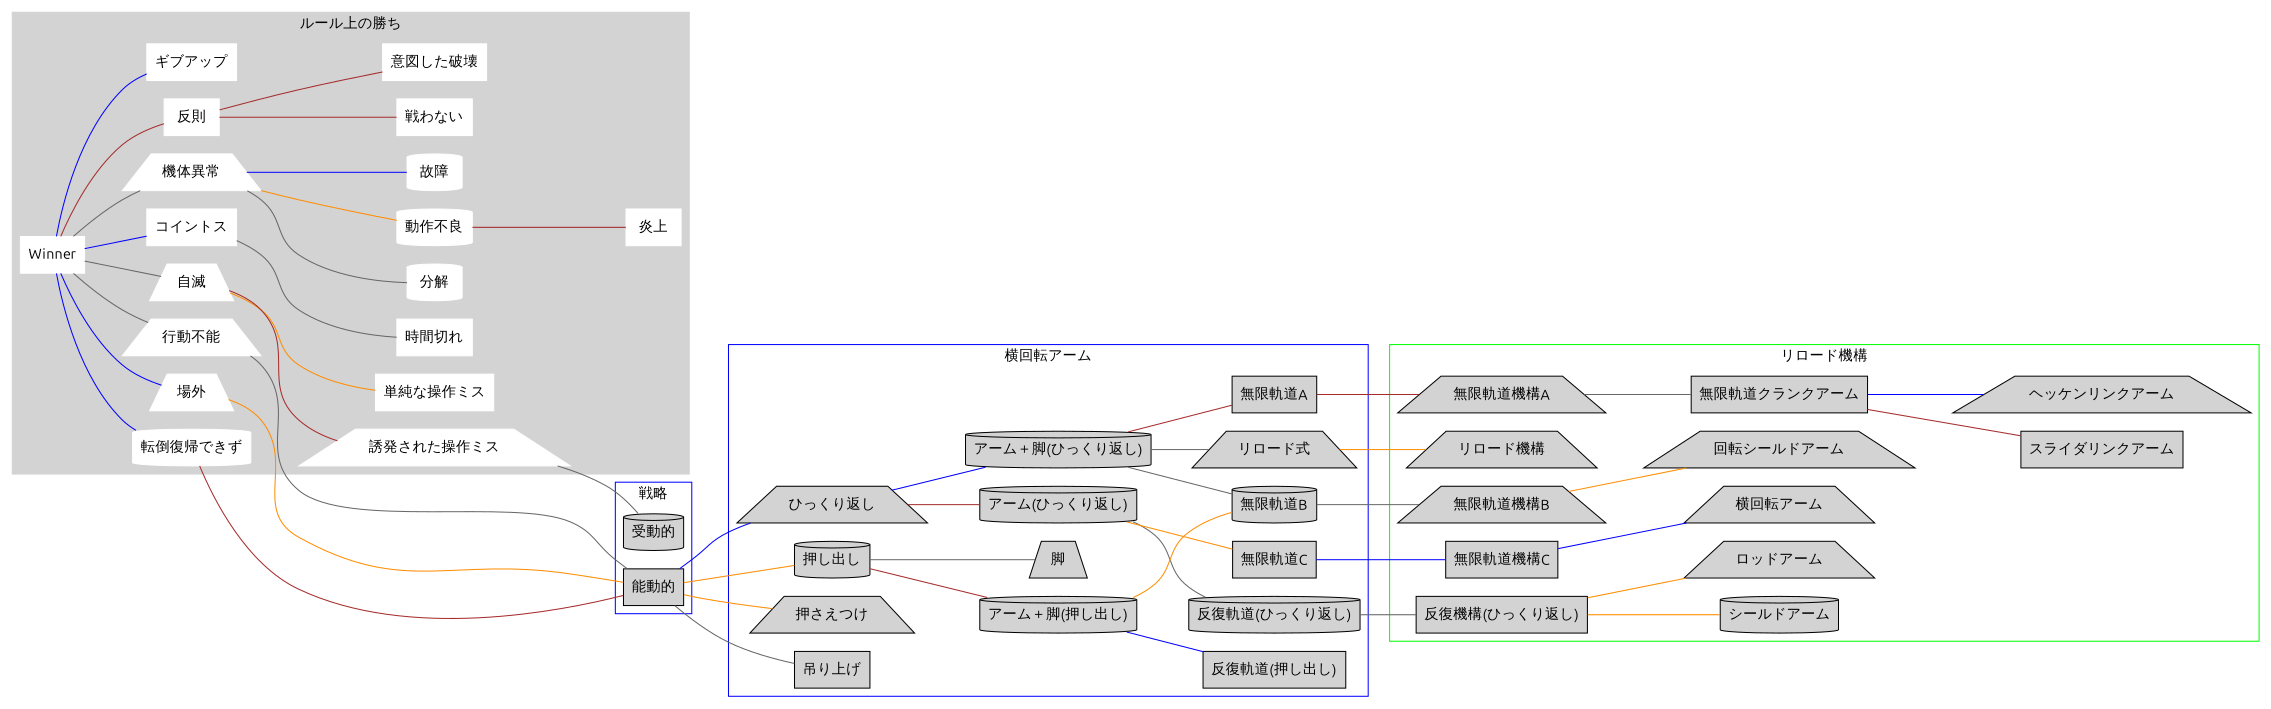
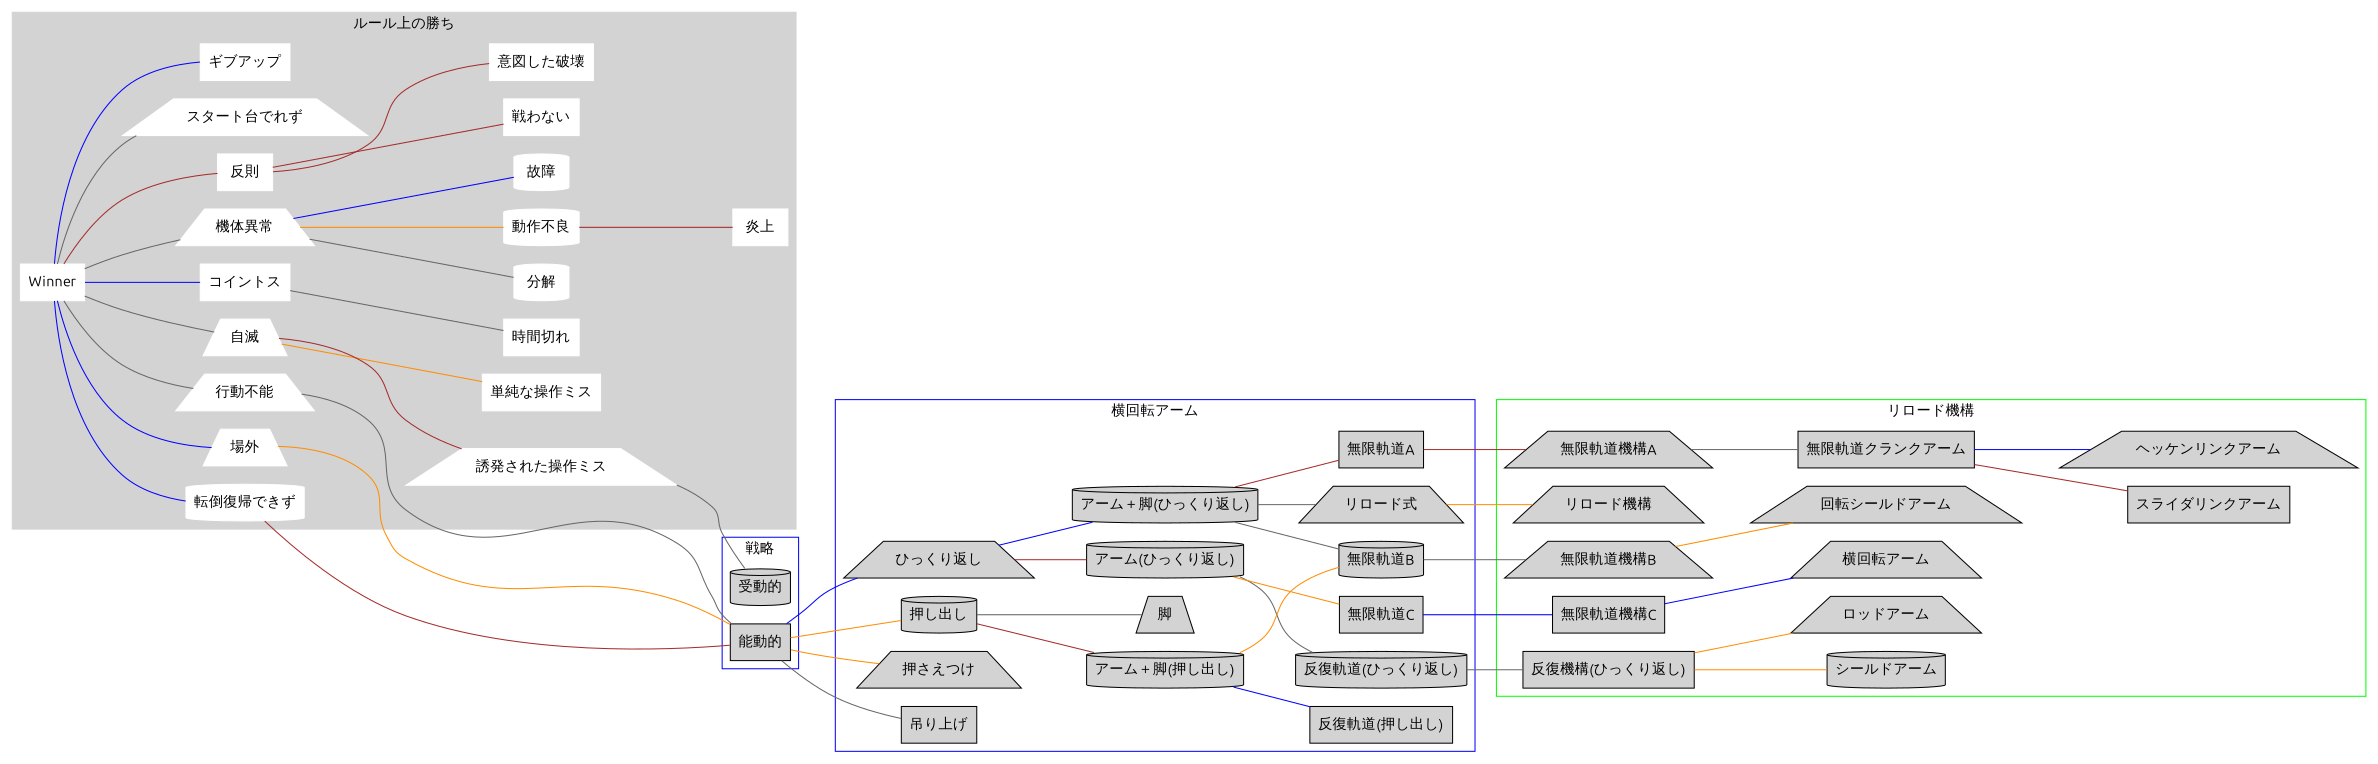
node "スタート台でれず": added
